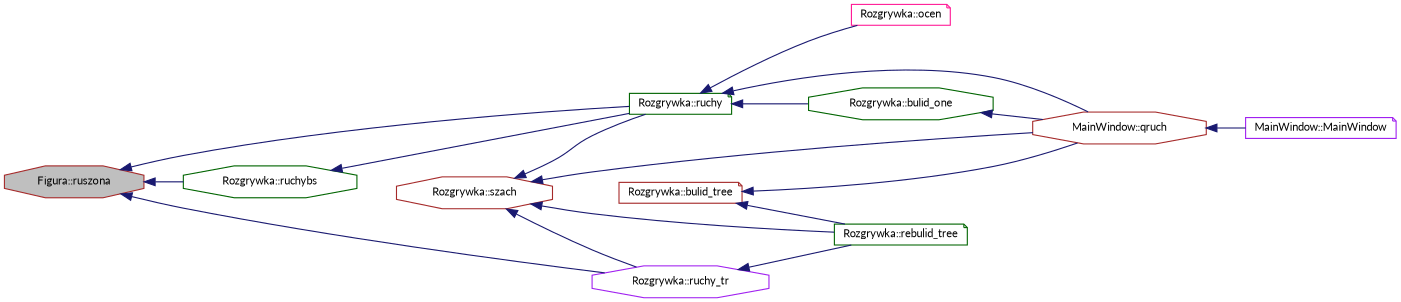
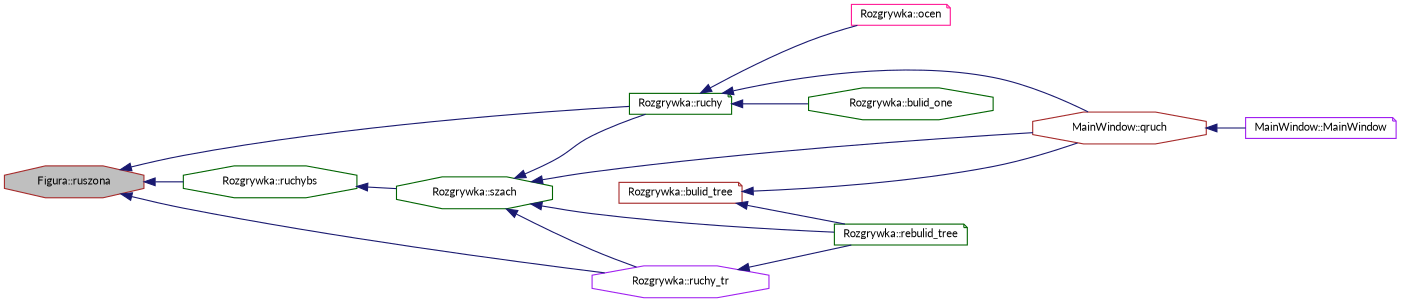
edge "MainWindow::qruch" -> "Rozgrywka::bulid_one": removed
edge "Rozgrywka::ruchy" -> "Rozgrywka::ruchybs": now "Rozgrywka::szach" -> "Rozgrywka::ruchybs"
node "Rozgrywka::szach": color brown -> darkgreen
